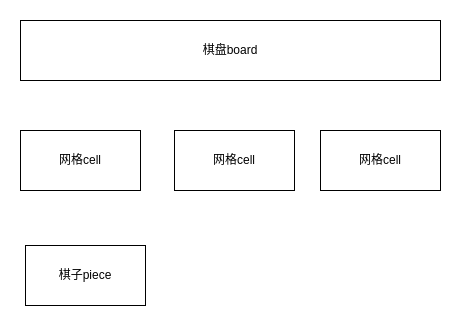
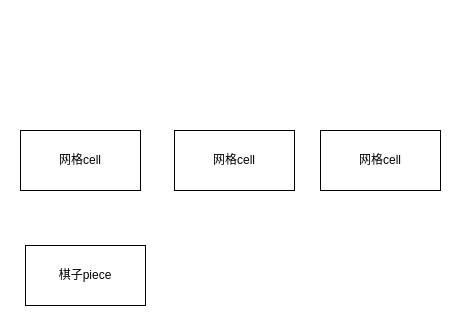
node "棋盘board": removed
